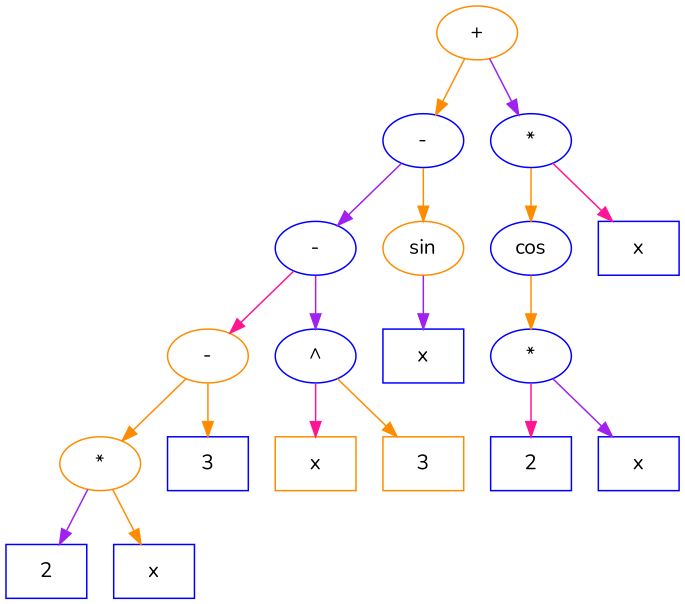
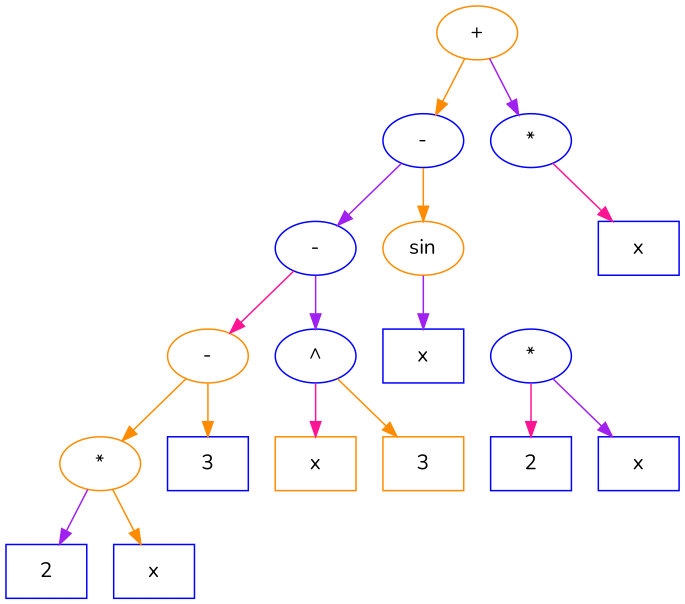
node "cos": removed
